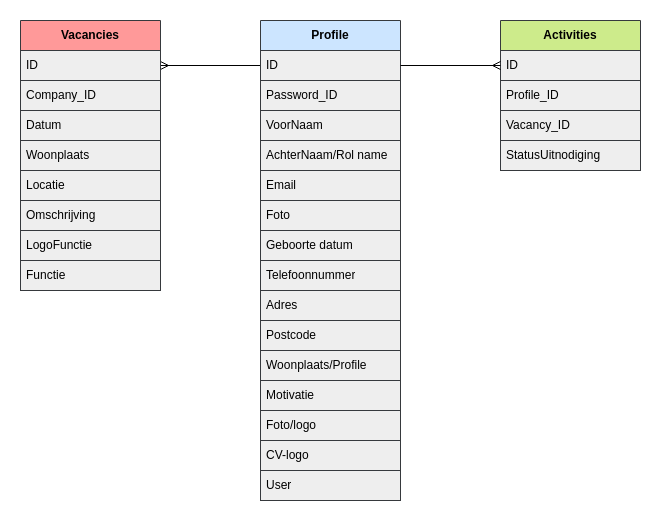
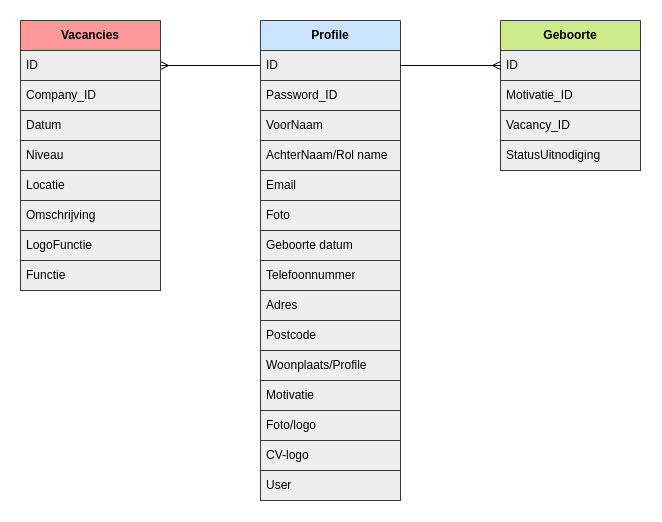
node "Activities": label "Activities" -> "Geboorte"
node "Profile_ID": label "Profile_ID" -> "Motivatie_ID"
node "Woonplaats": label "Woonplaats" -> "Niveau"
